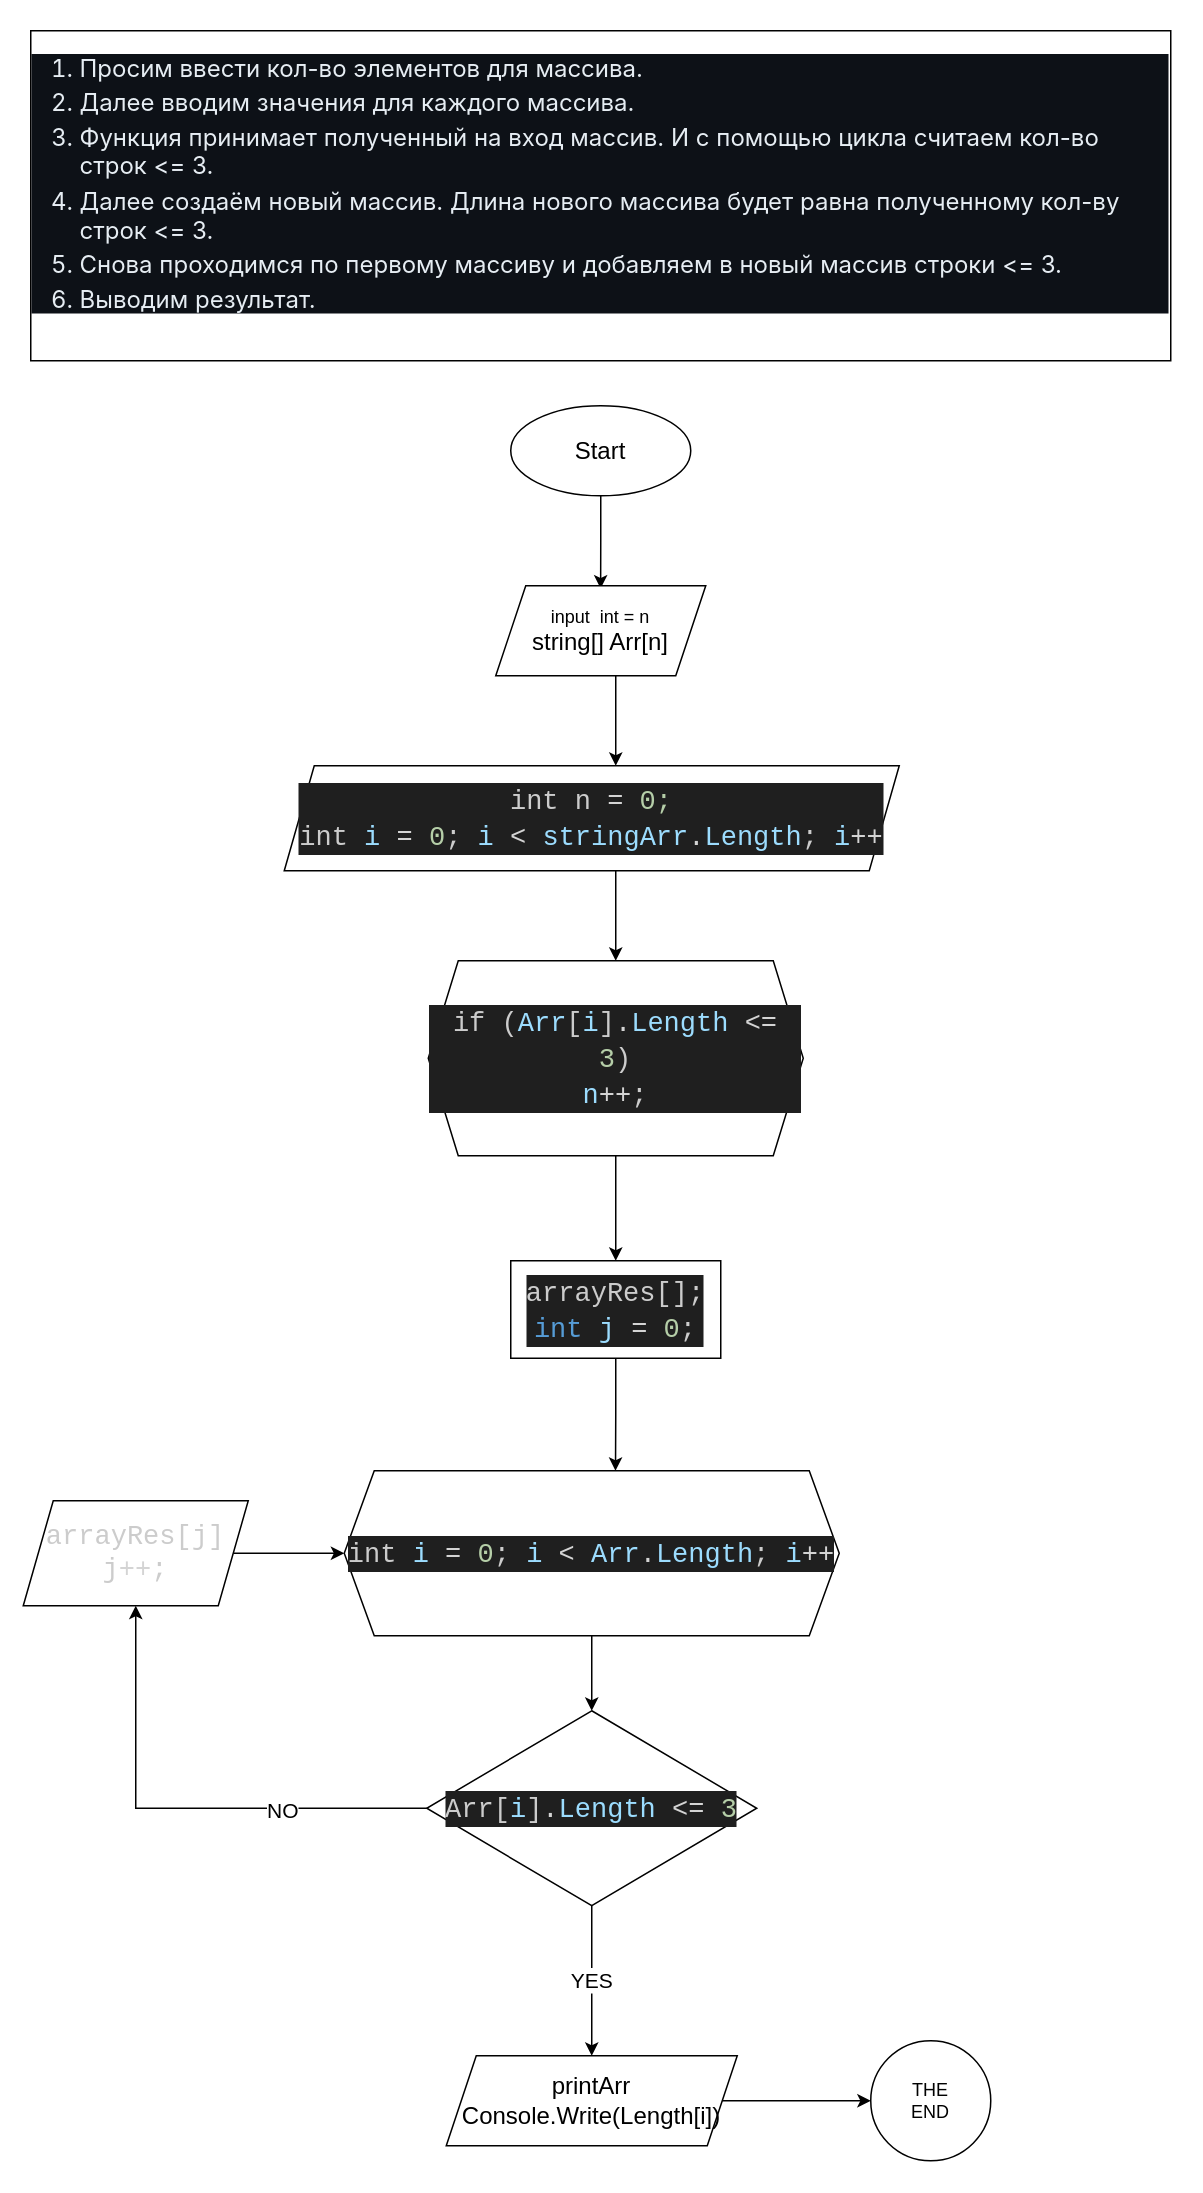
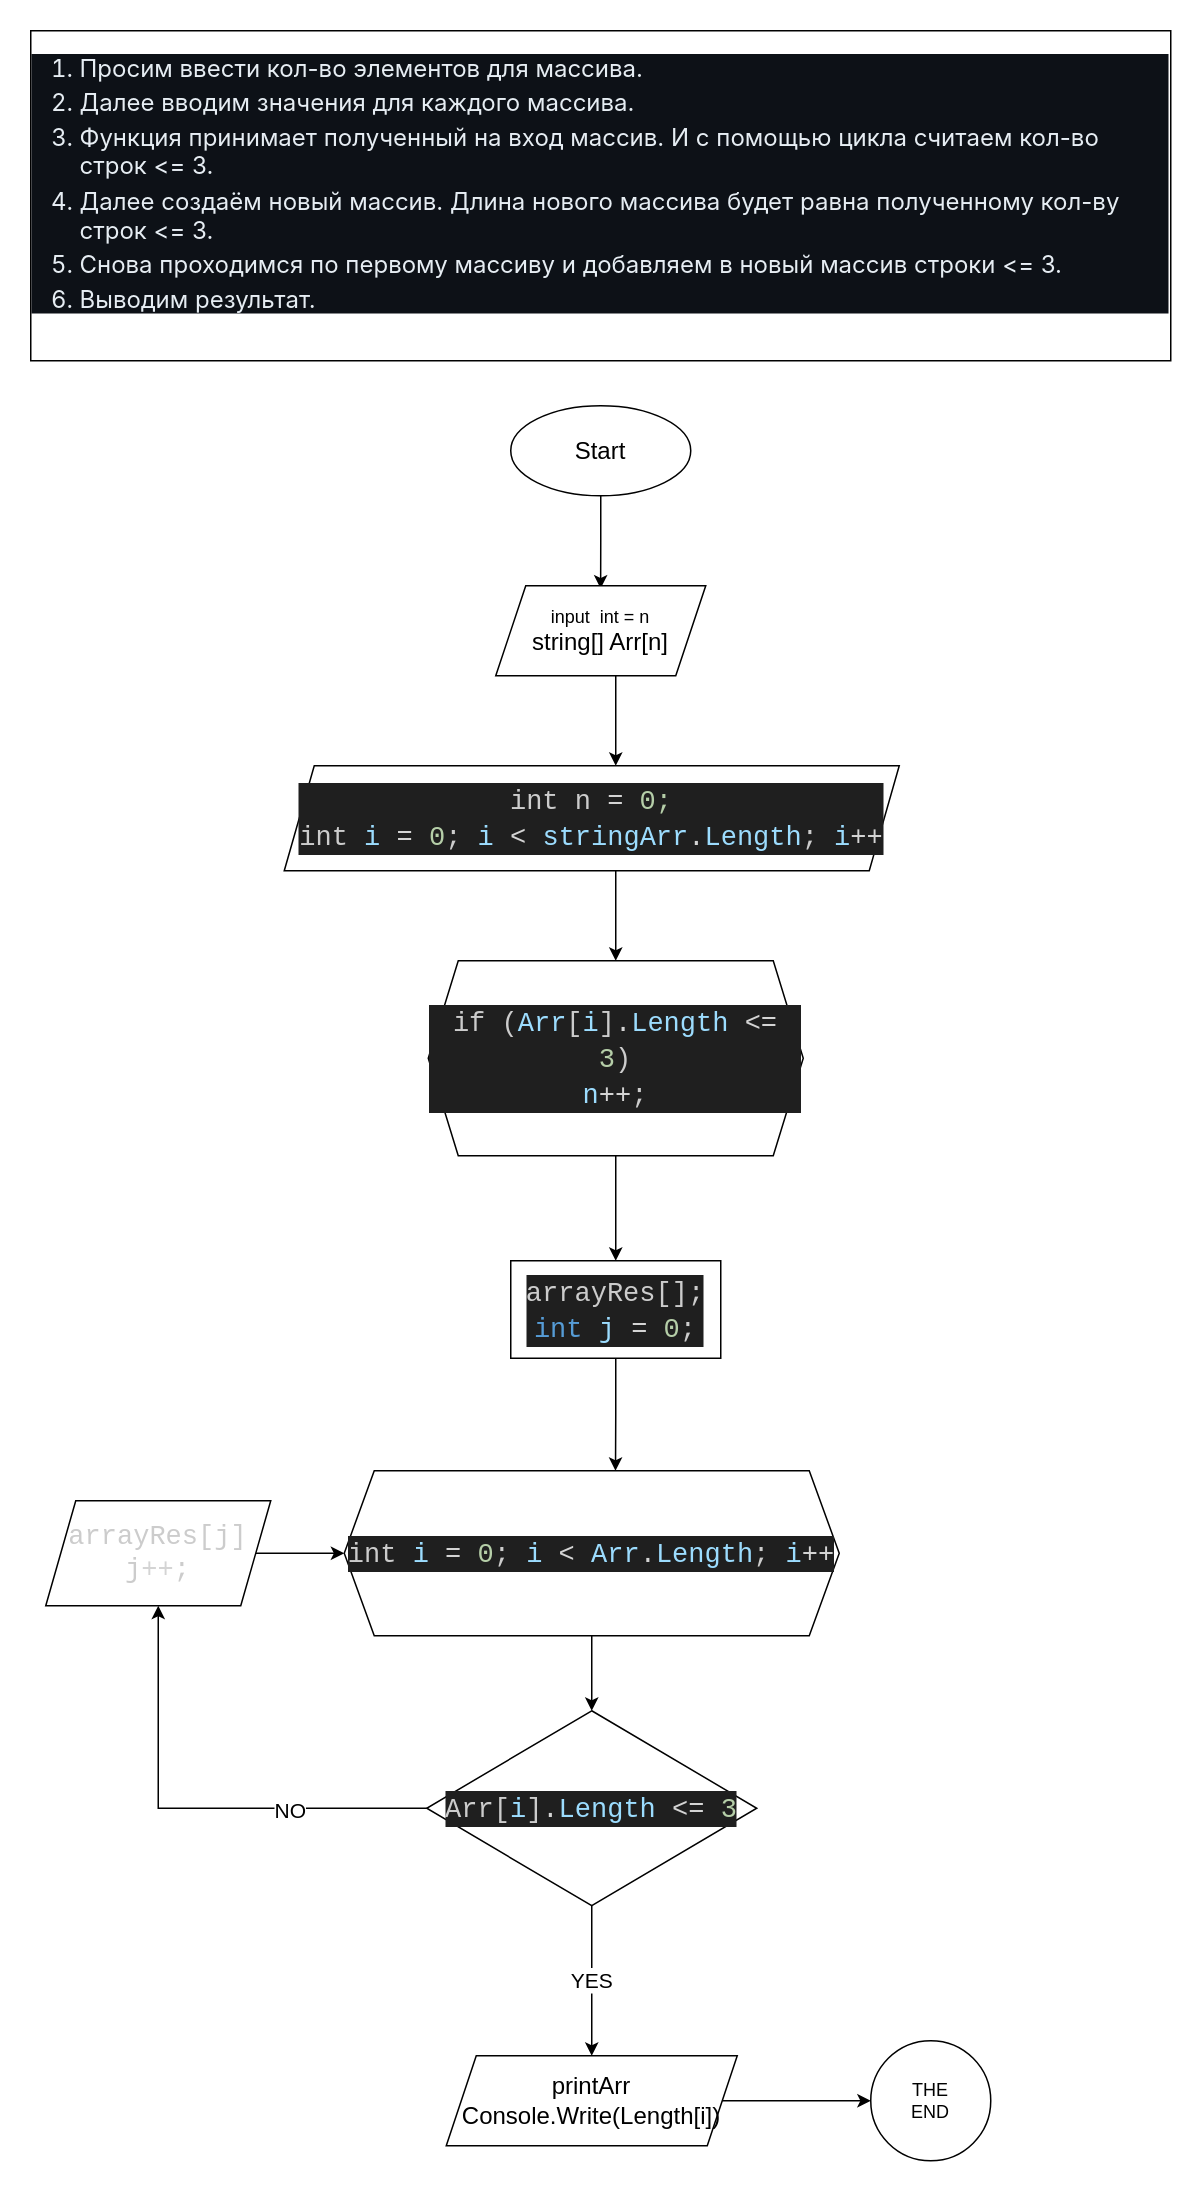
node "arrayRes[j] j++;": moved (136, 1553) -> (158, 1553)
